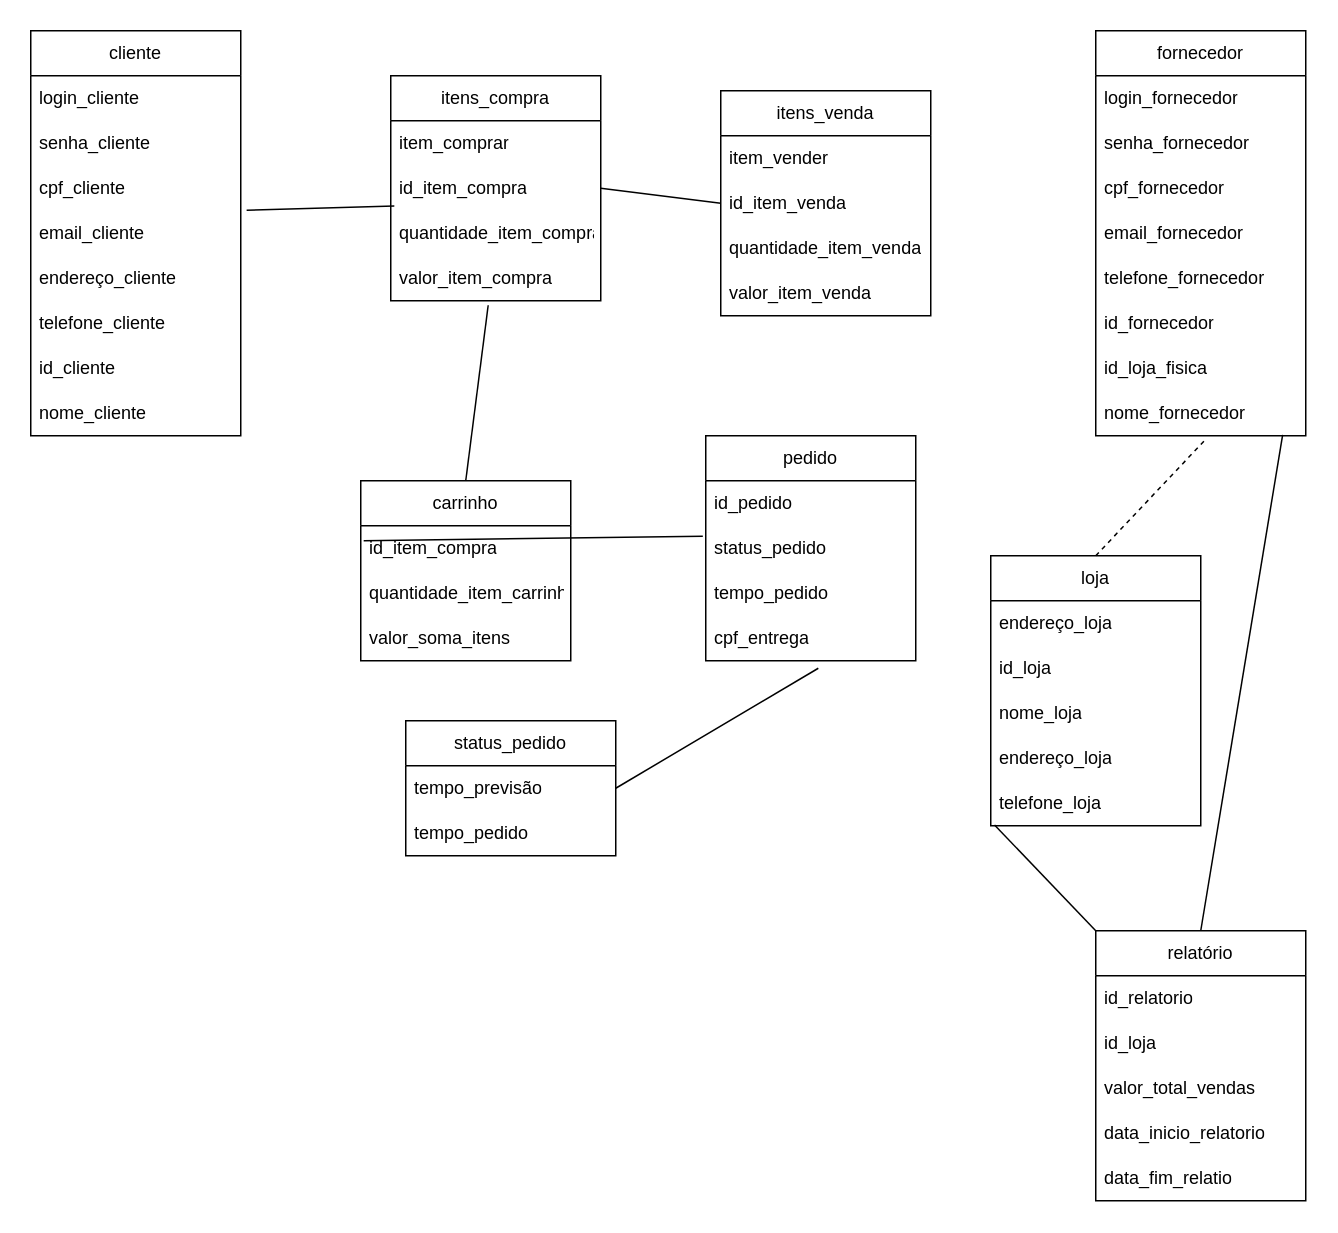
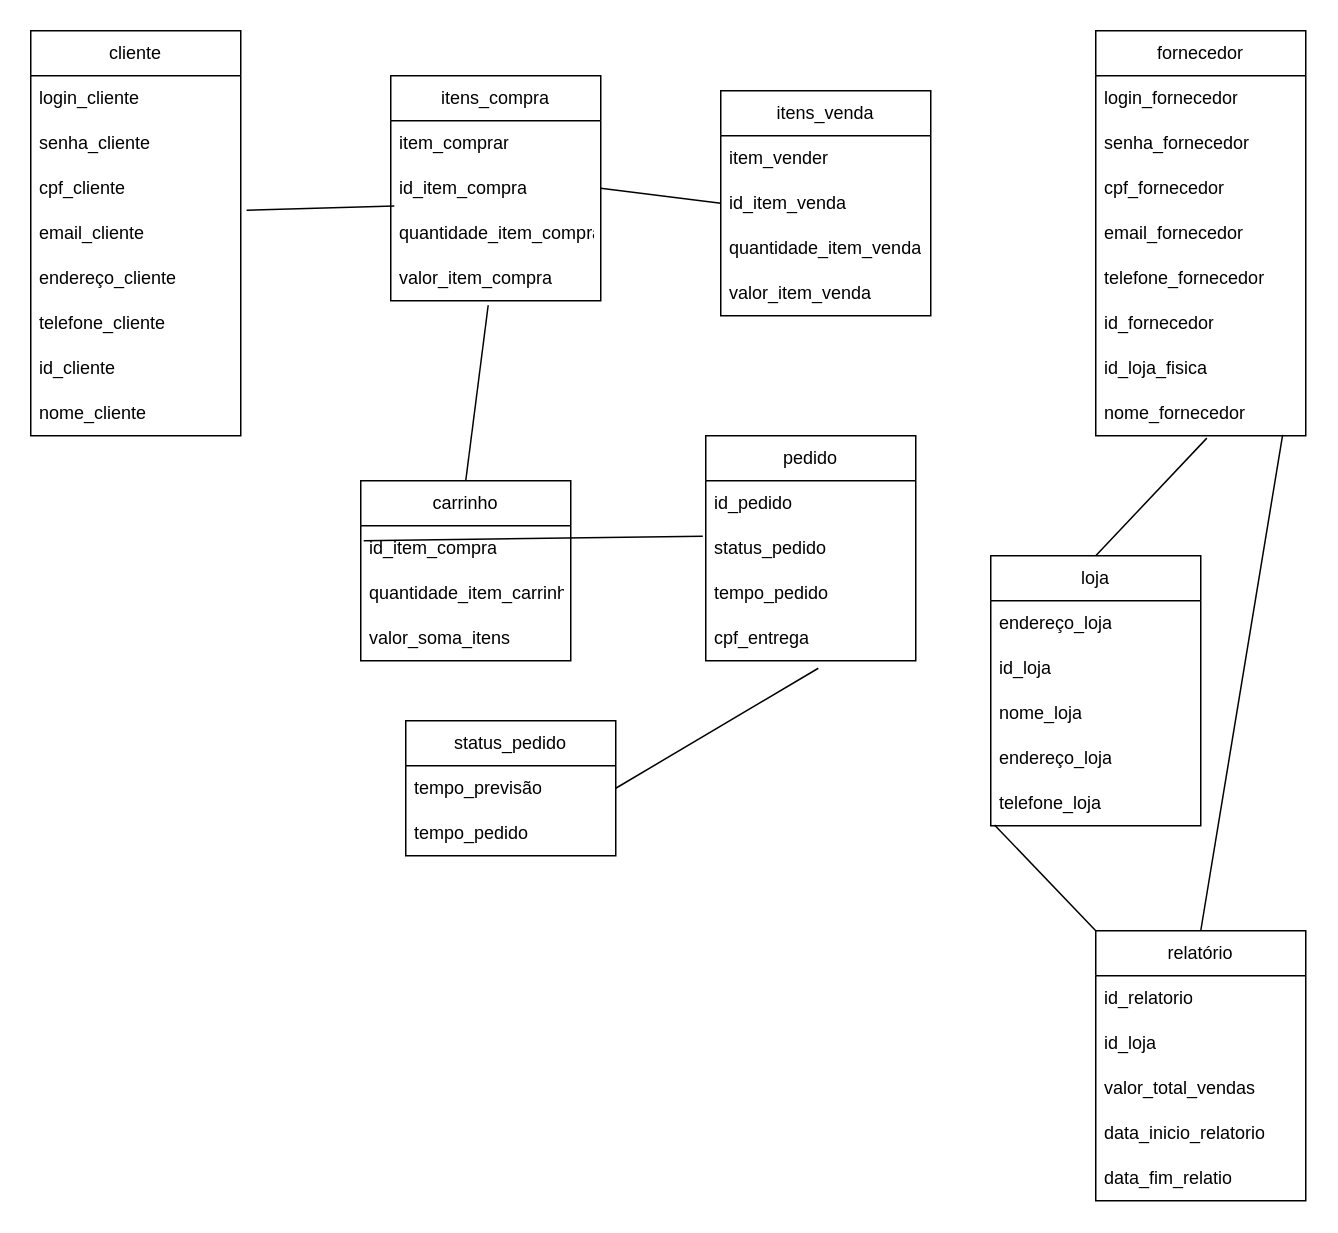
edge "nome_fornecedor" -- "loja": style dashed -> solid
